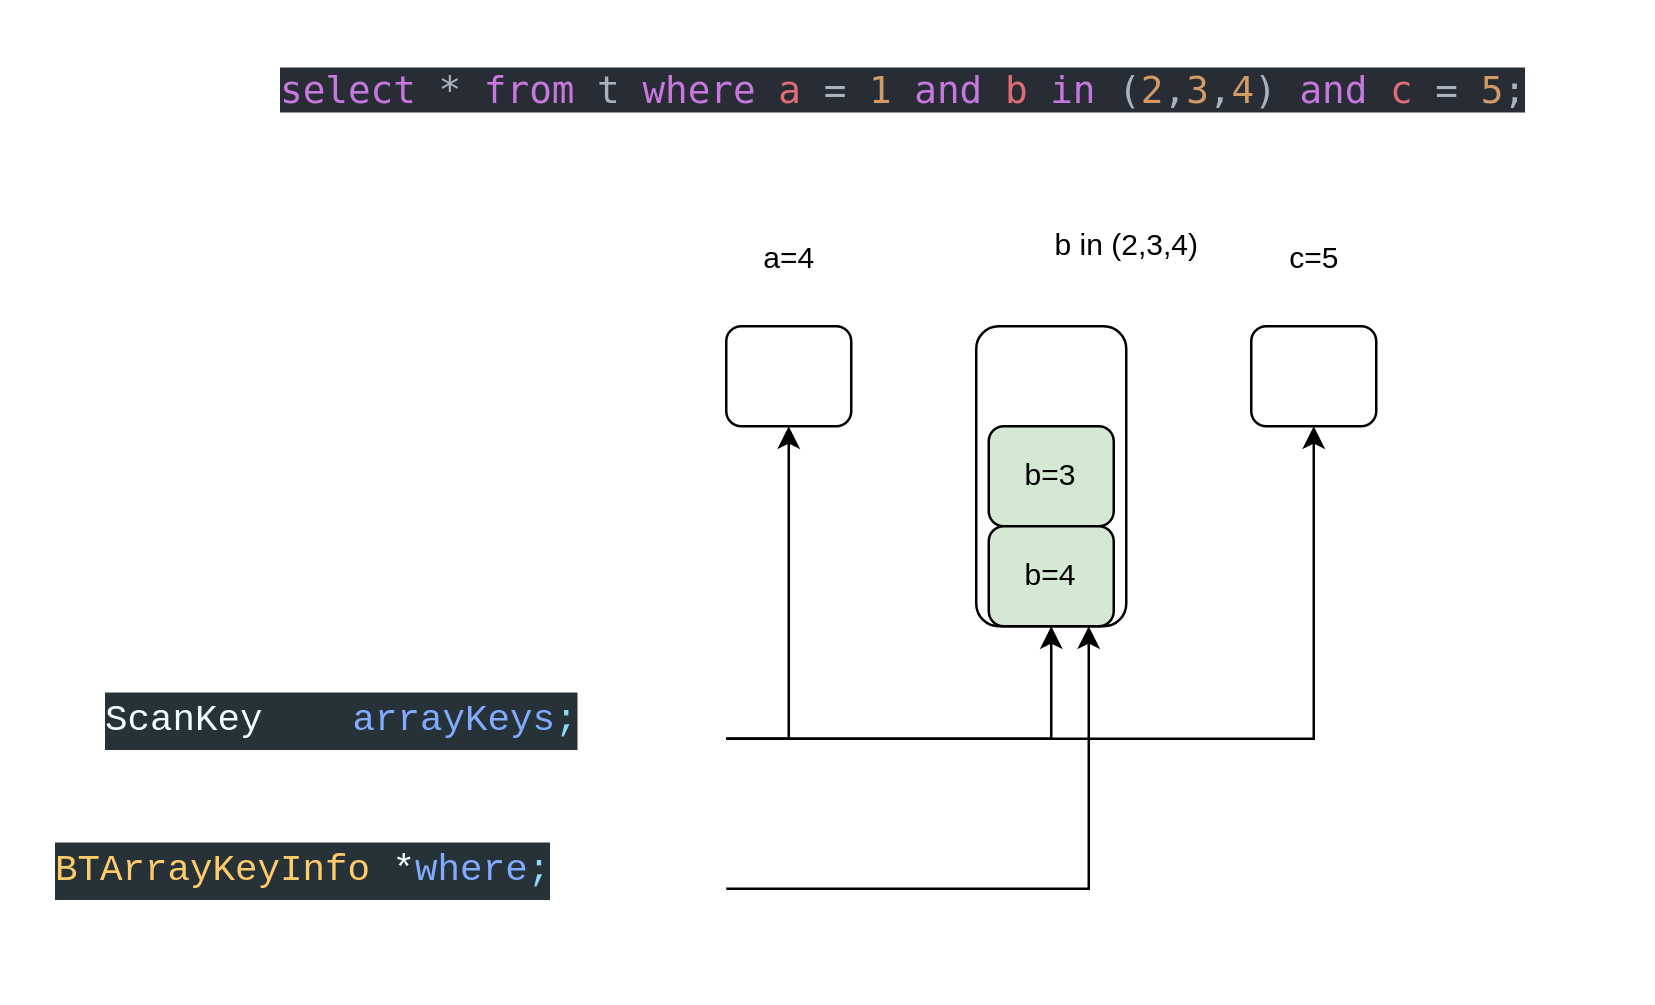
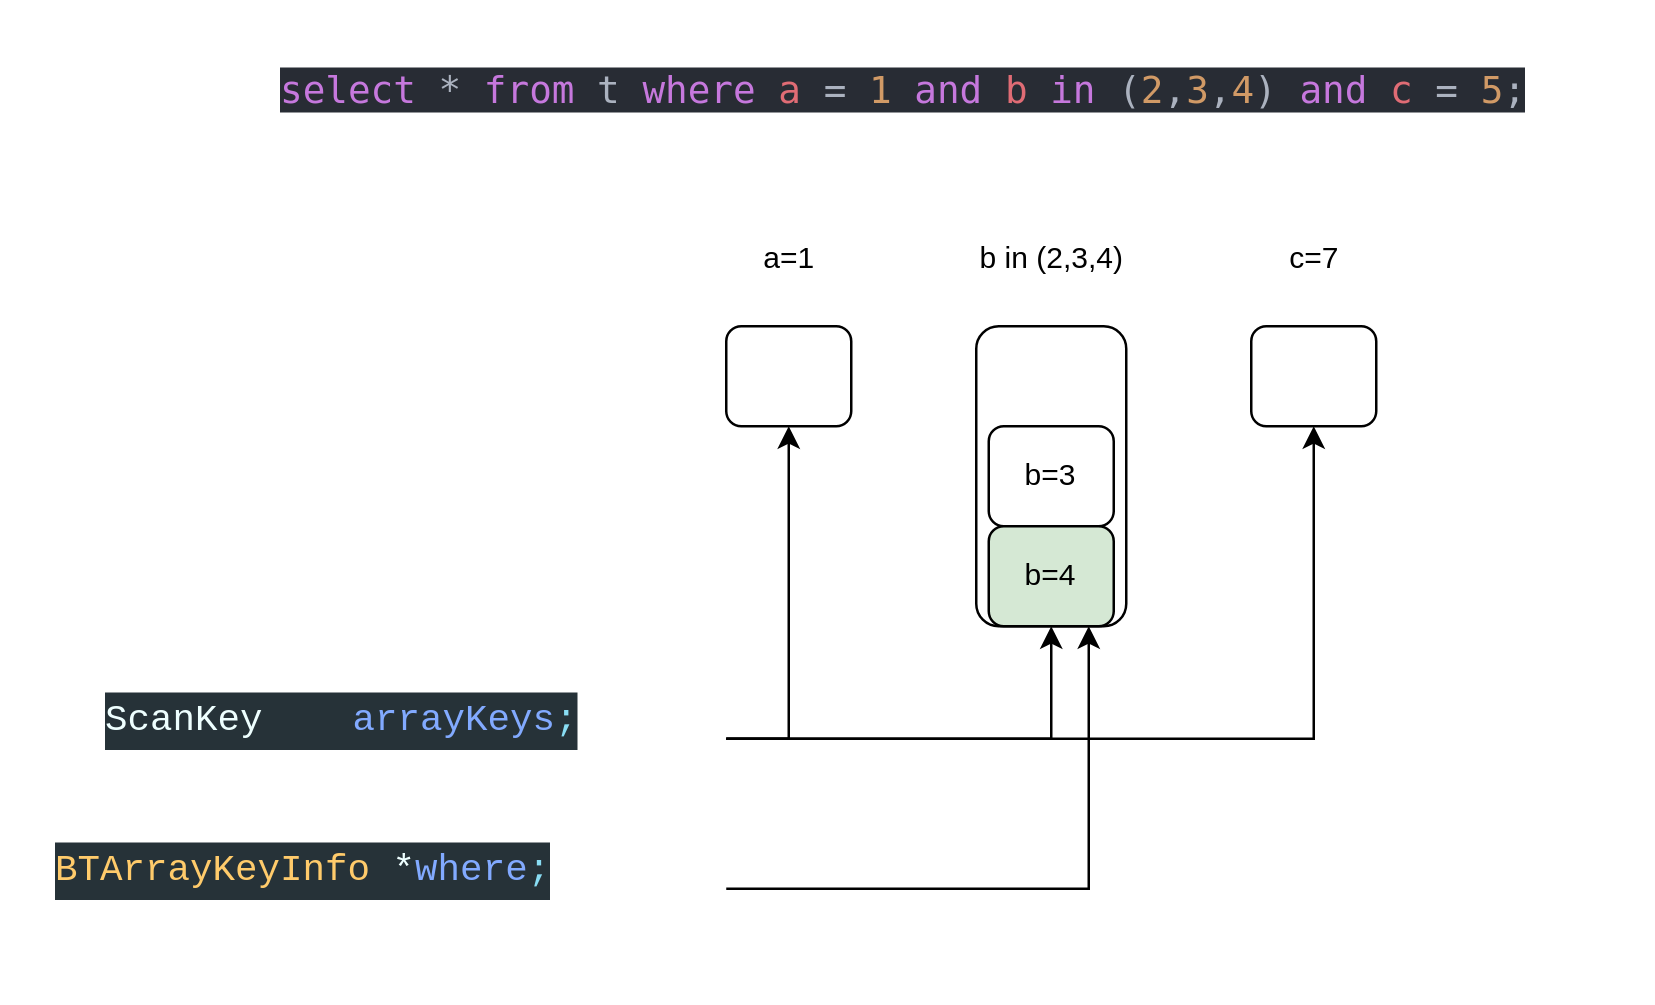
node "b in (2,3,4)": moved (1126, 246) -> (1051, 259)
node "a=4": label "a=4" -> "a=1"
node "c=5": label "c=5" -> "c=7"
node "b=3": fillcolor #d5e8d4 -> #ffffff
